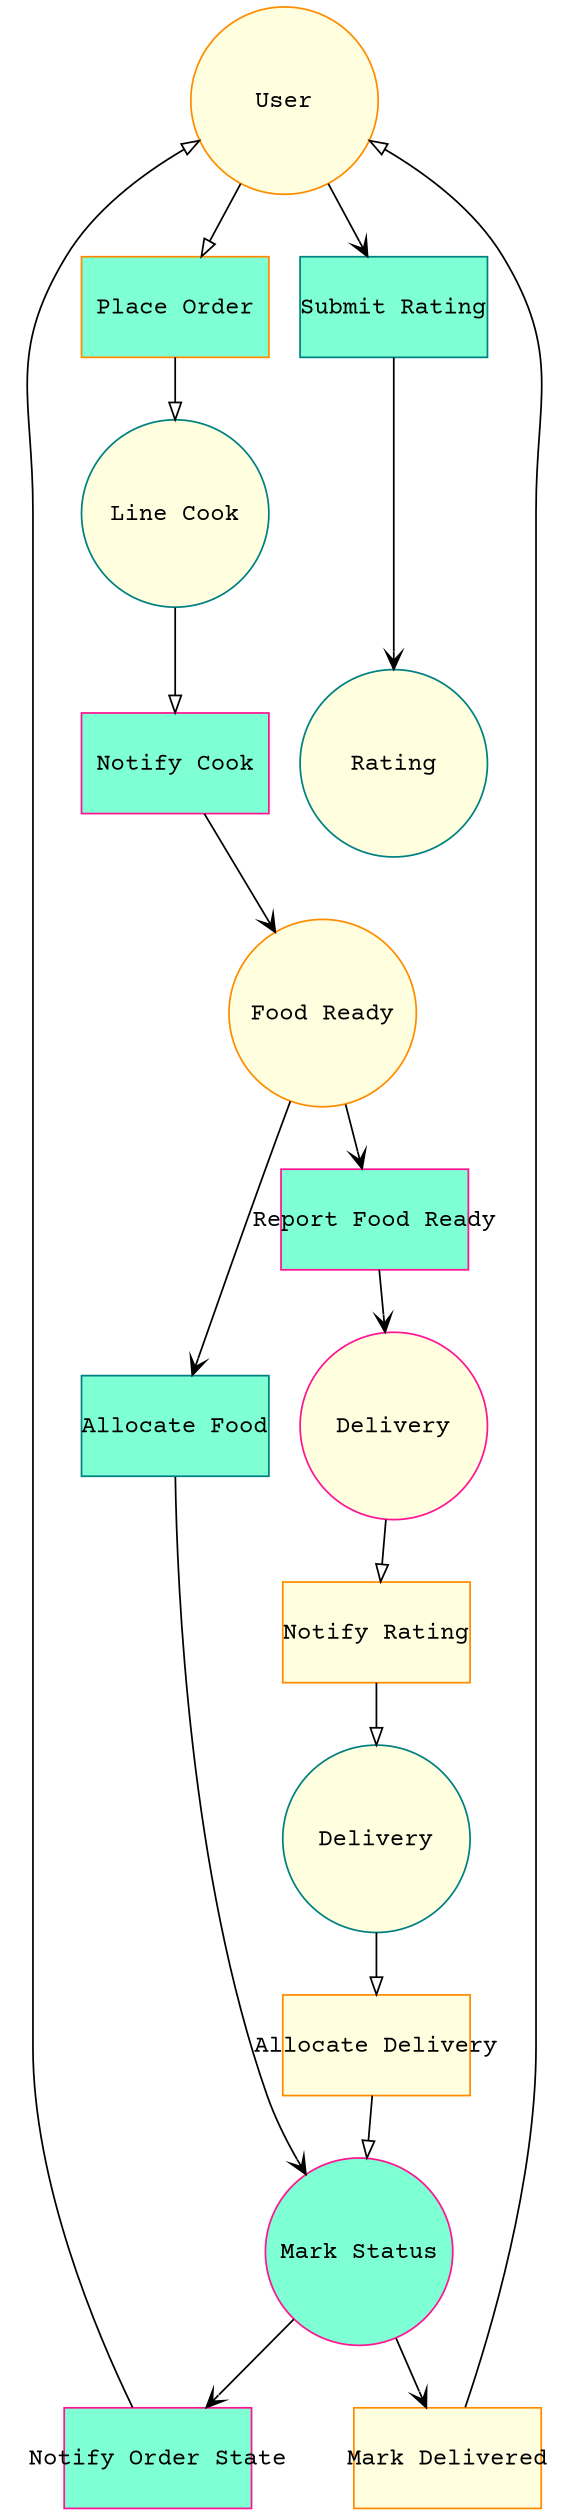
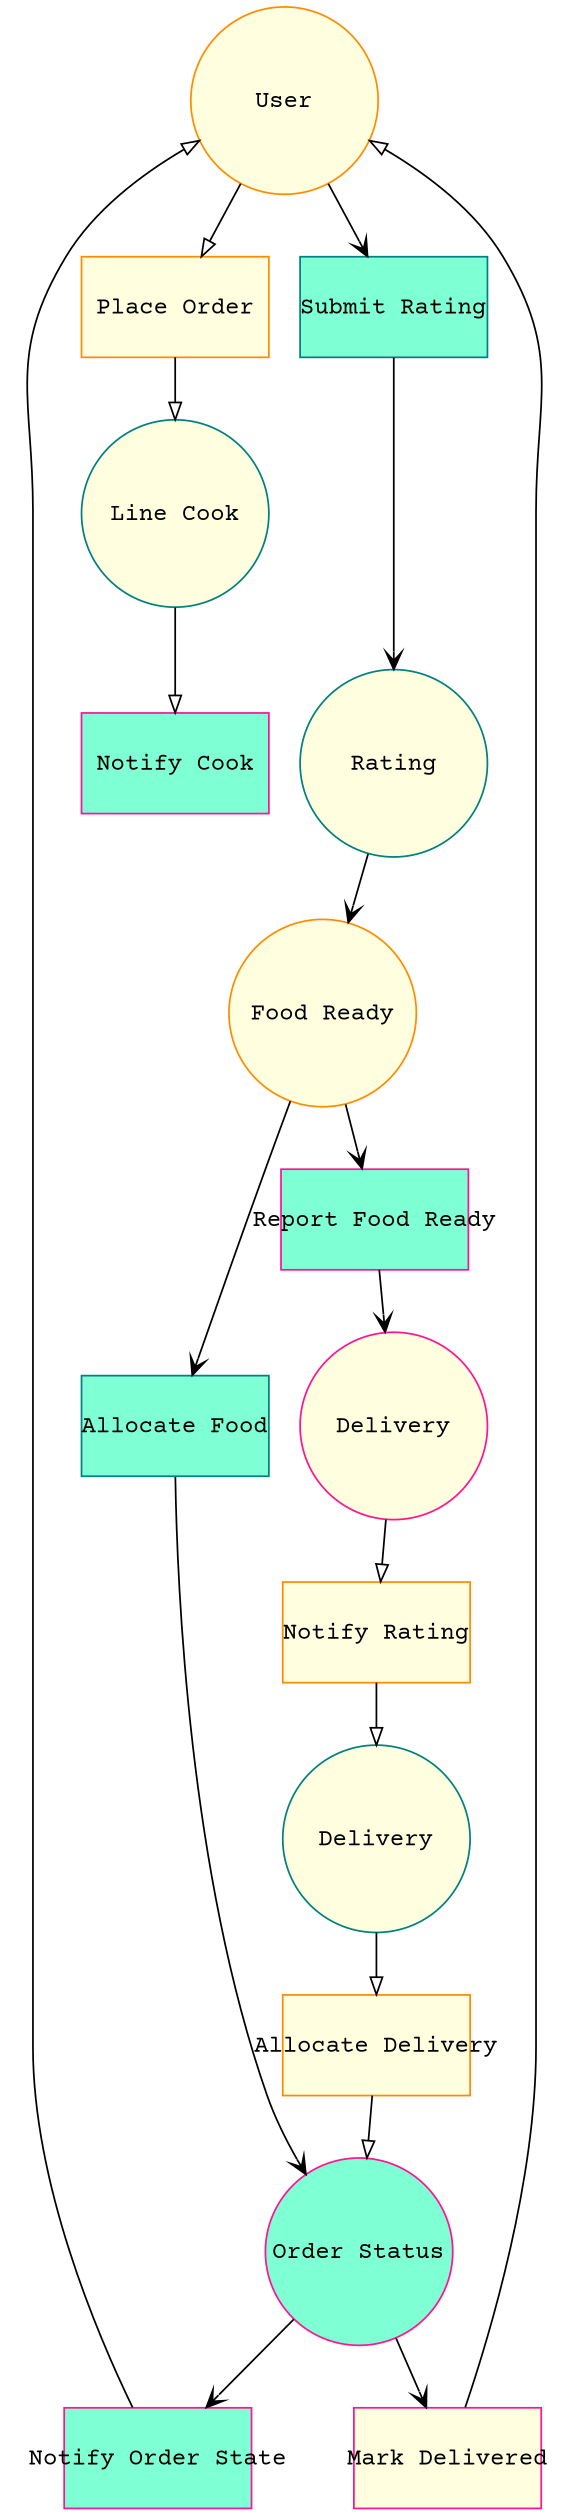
node "Place Order": fillcolor aquamarine -> lightyellow
edge "Notify Cook" -> "Food Ready": now "Rating" -> "Food Ready"
node "Mark Status": label "Mark Status" -> "Order Status"
node "Mark Delivered": color darkorange -> deeppink
